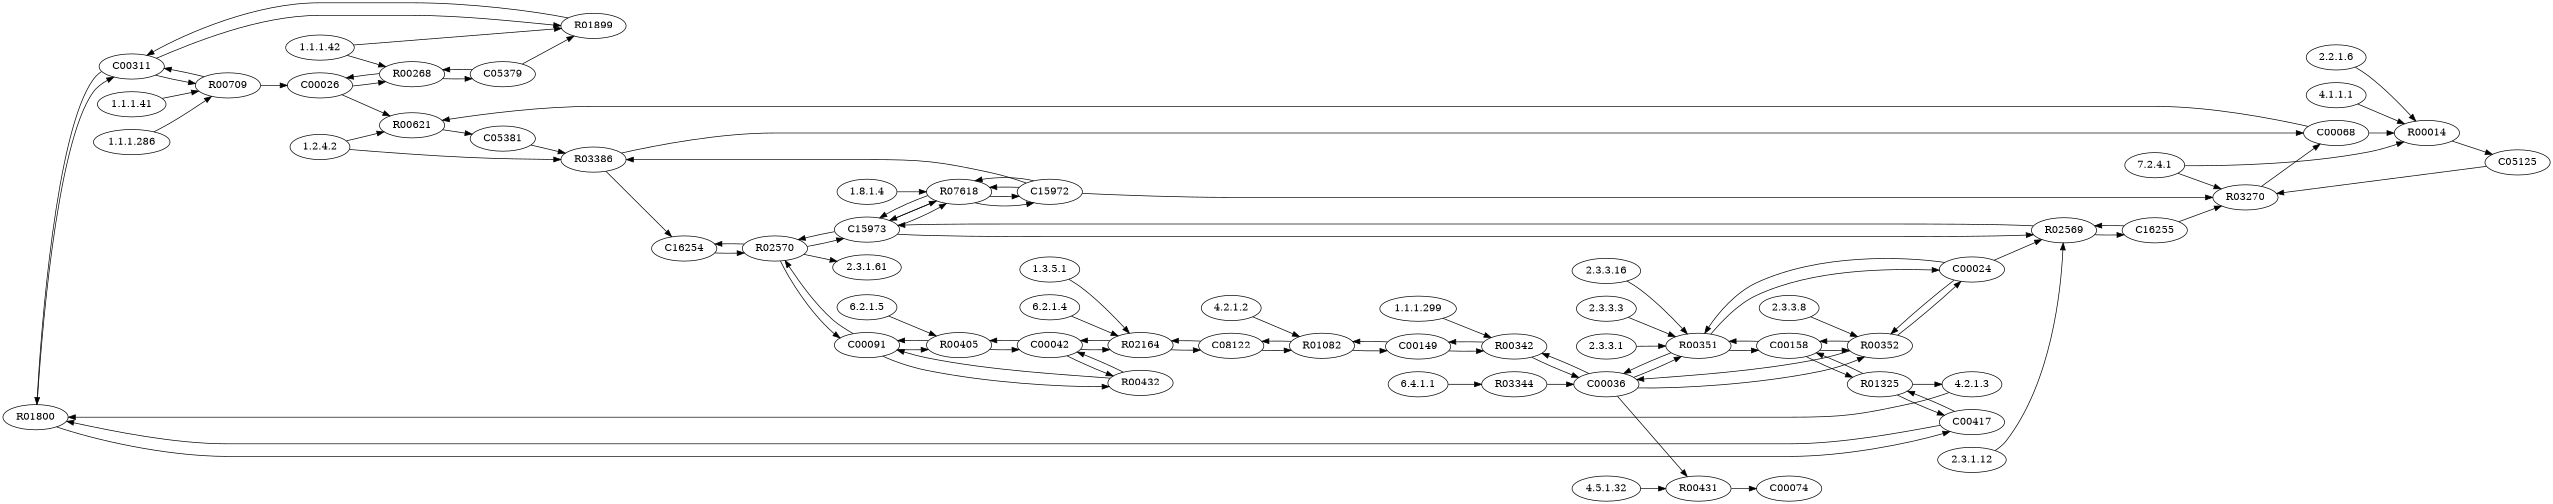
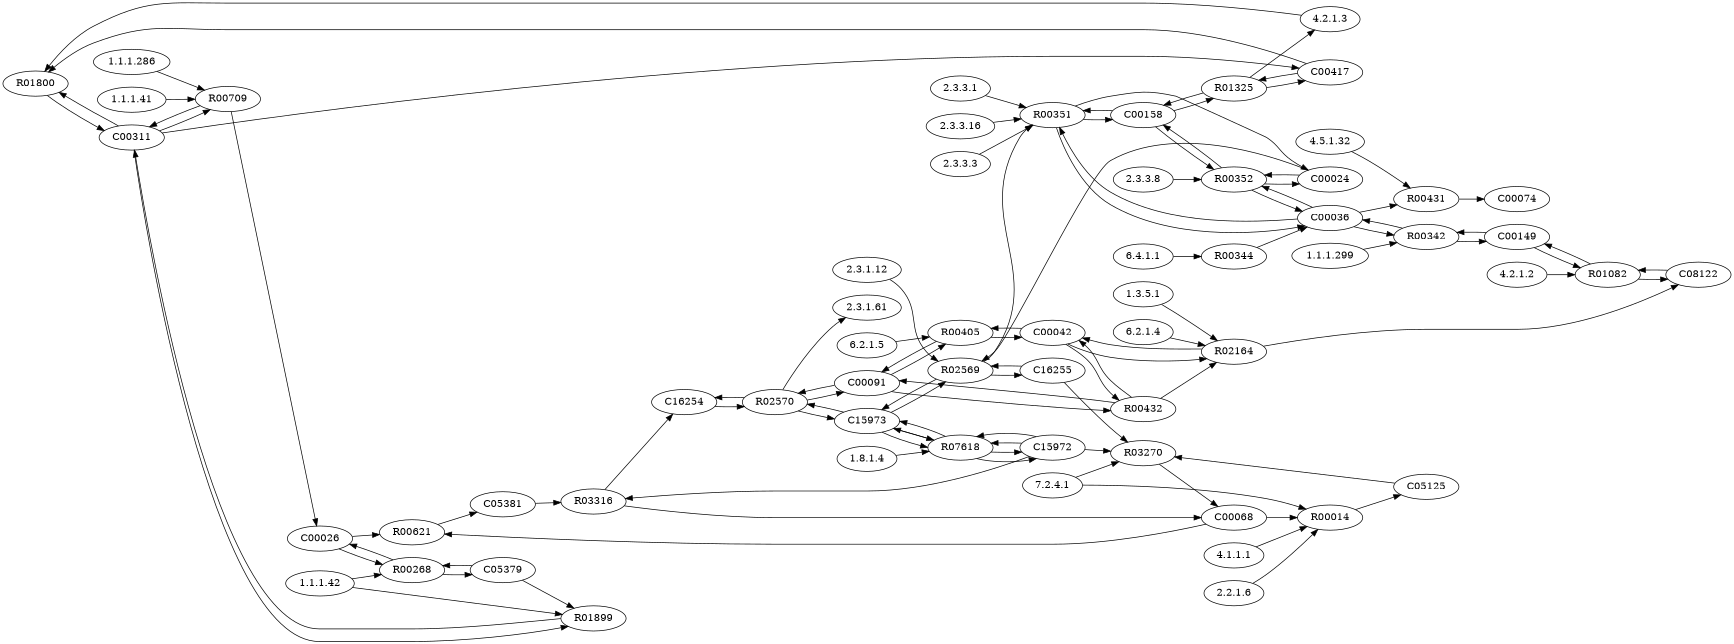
node "1.2.4.2": removed
node "R03386": label "R03386" -> "R03316"
edge "C00024" -> "R00351": now "R02569" -> "R00351"
edge "C08122" -> "R02164": now "R00432" -> "R02164"
node "R03344": label "R03344" -> "R00344"
edge "R01800" -> "C00417": now "C00311" -> "C00417"
